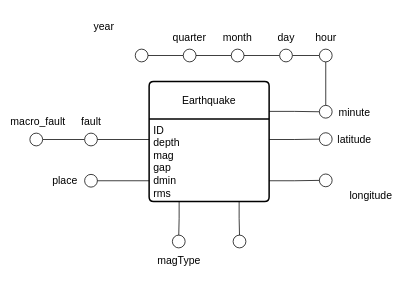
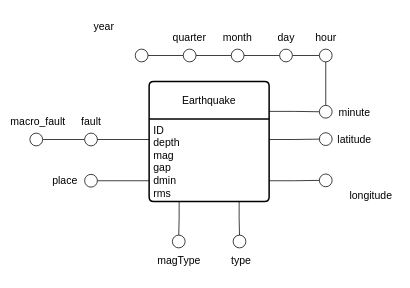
node "type": added
